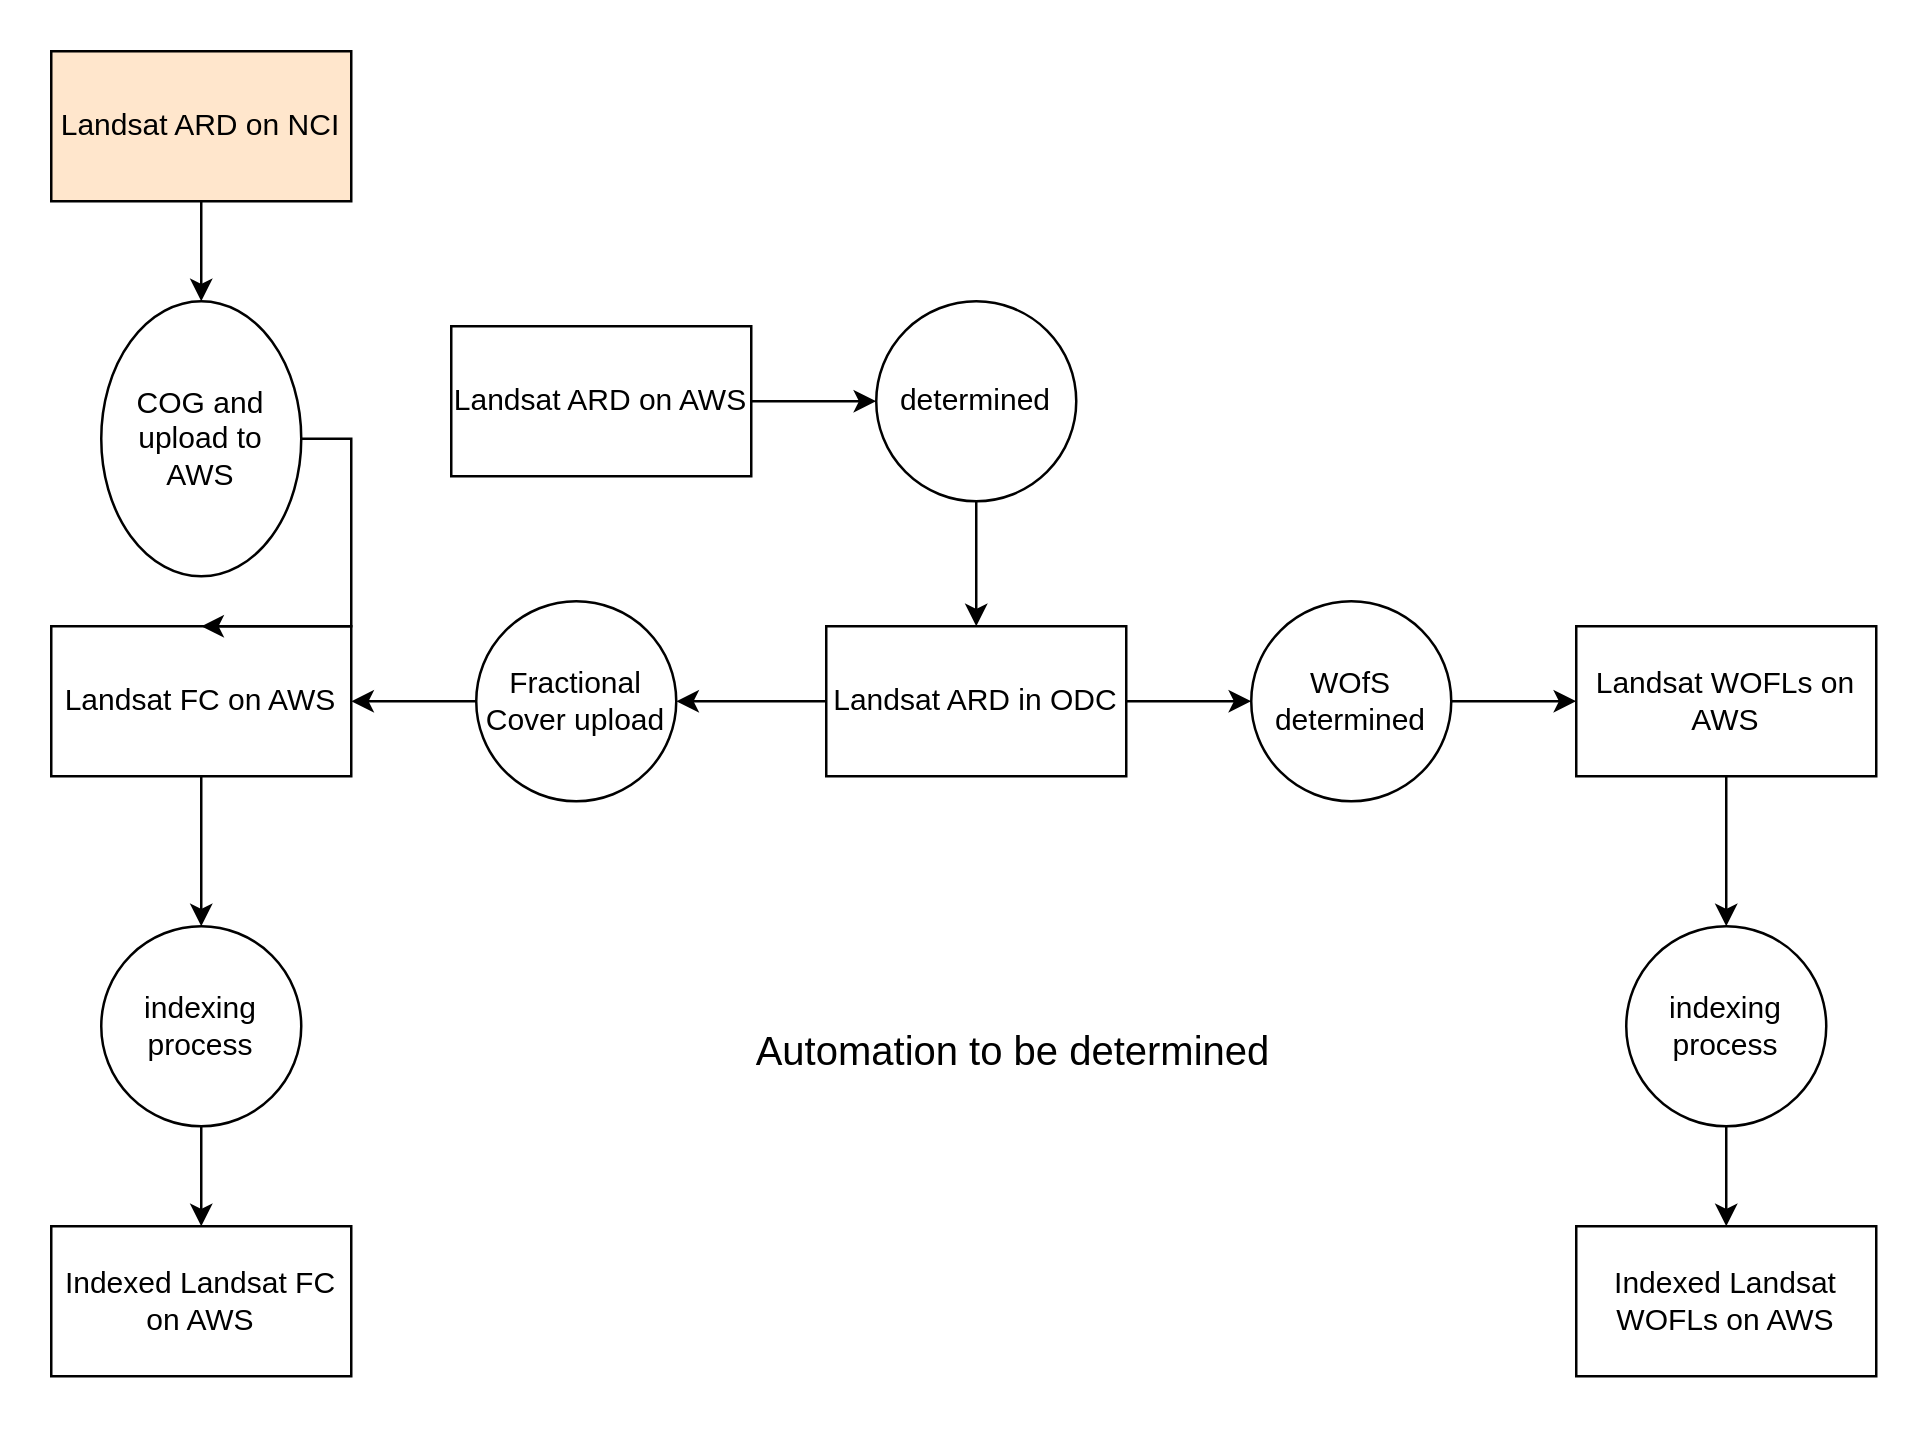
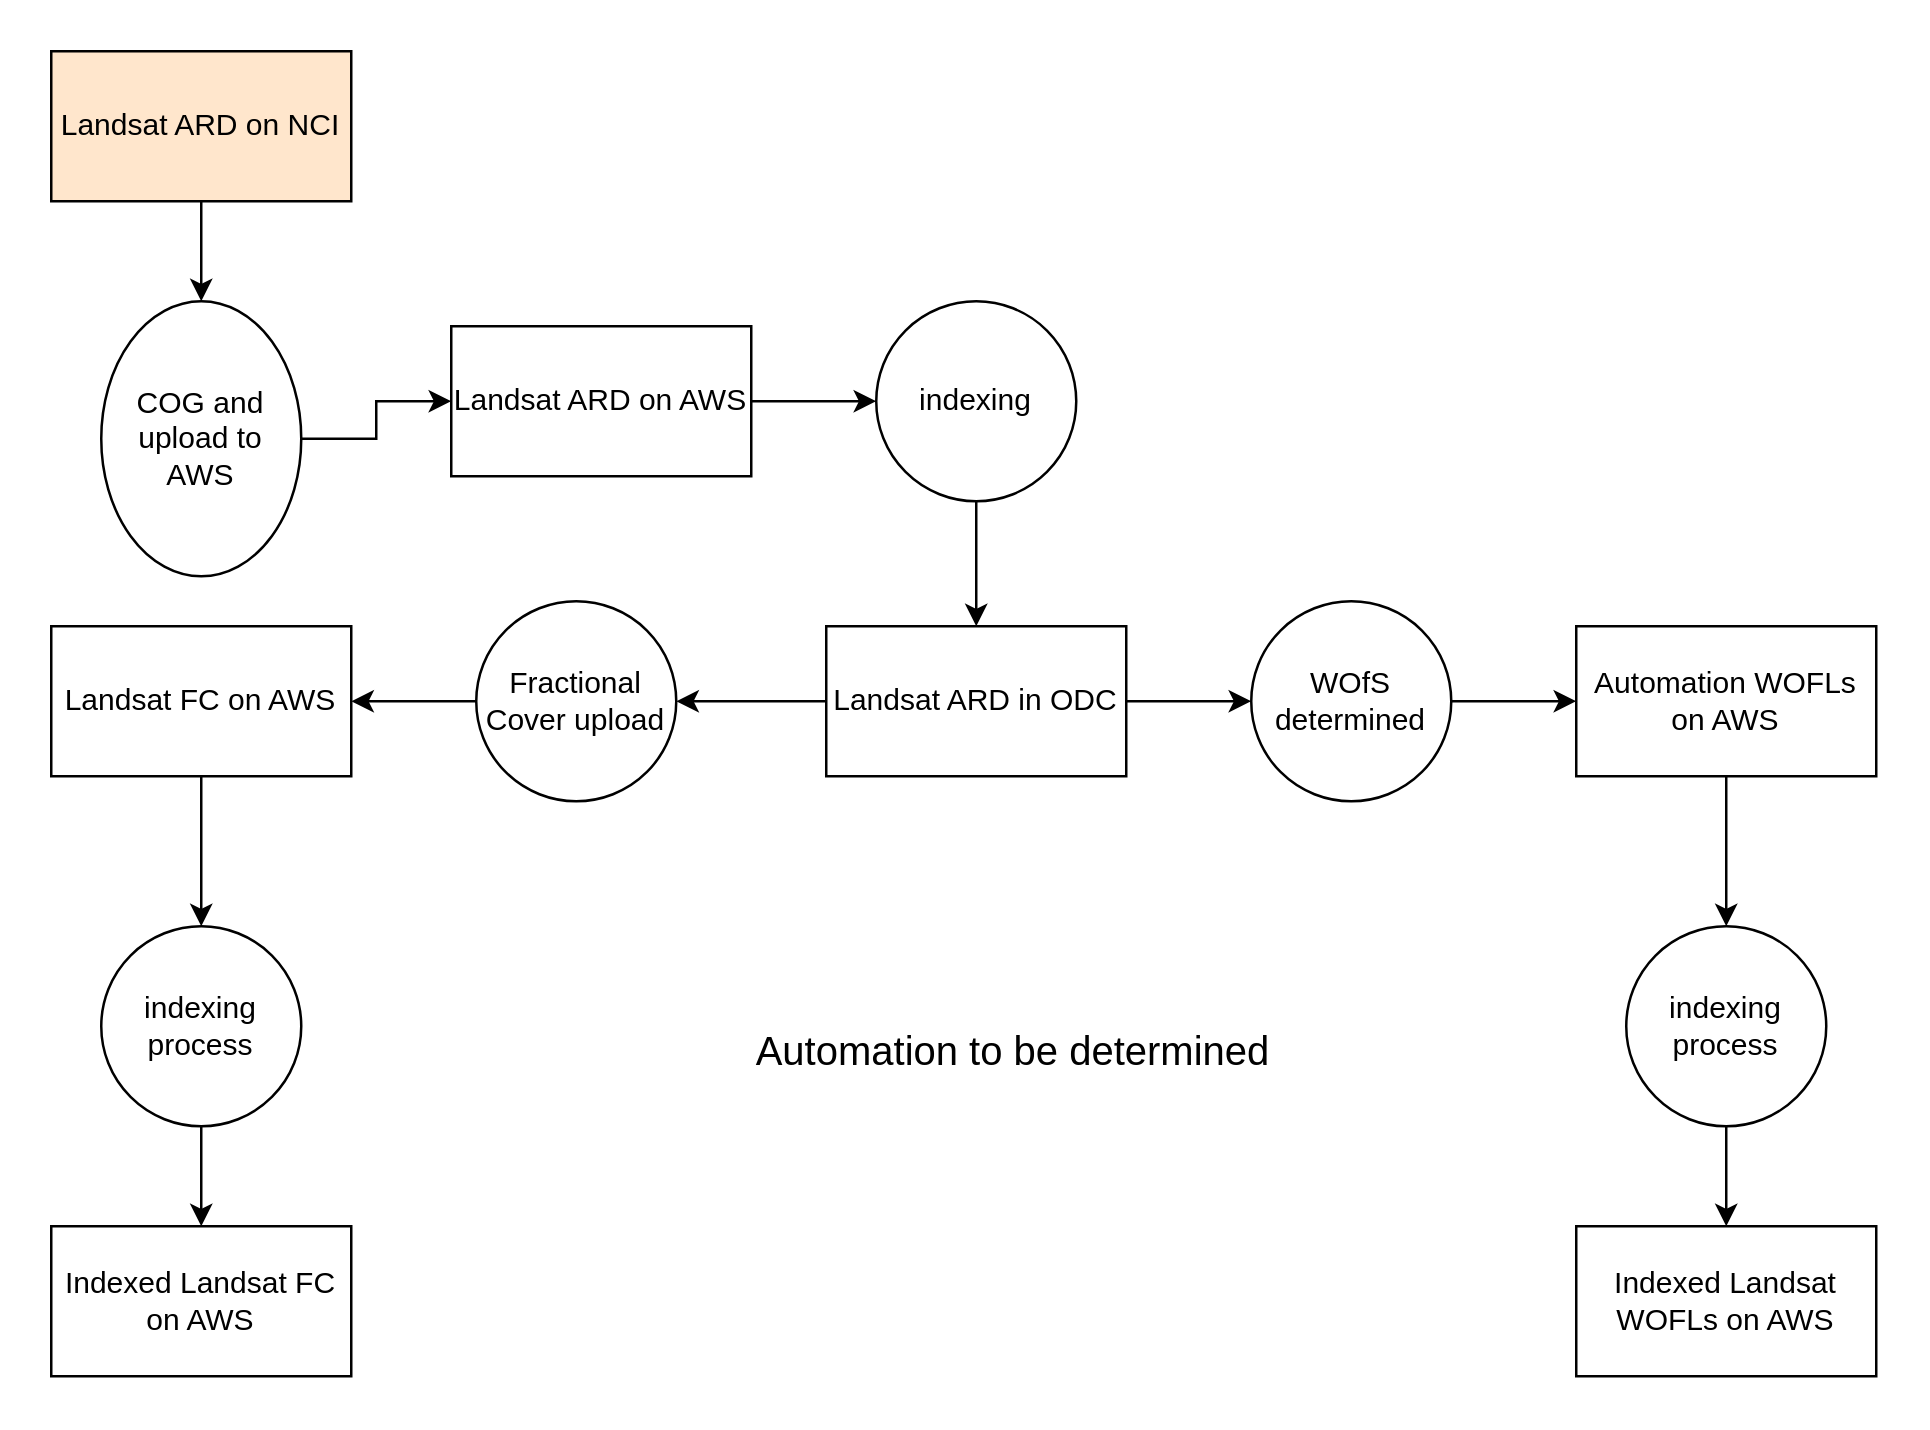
node "determined": label "determined" -> "indexing"
edge "COG and upload to AWS" -> "Landsat FC on AWS": now "COG and upload to AWS" -> "Landsat ARD on AWS"
node "Landsat WOFLs on AWS": label "Landsat WOFLs on AWS" -> "Automation WOFLs on AWS"
